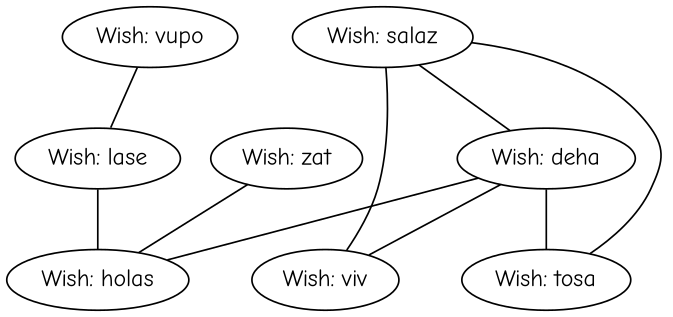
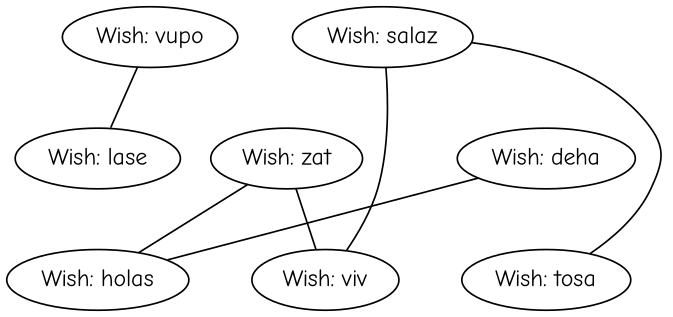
edge "Wish: salaz" -- "Wish: deha": removed
edge "Wish: lase" -- "Wish: holas": removed
edge "Wish: deha" -- "Wish: tosa": removed
edge "Wish: deha" -- "Wish: viv": now "Wish: zat" -- "Wish: viv"
